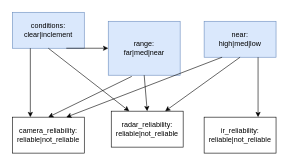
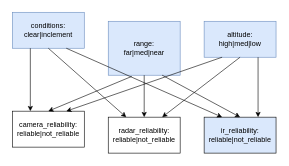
node "near: high|med|low": label "near: high|med|low" -> "altitude: high|med|low"
edge "conditions: clear|inclement" -> "range: far|med|near": now "conditions: clear|inclement" -> "ir_reliability: reliable|not_reliable"
edge "range: far|med|near" -> "ir_reliability: reliable|not_reliable": added
node "radar_reliability: reliable|not_reliable": moved (147, 129) -> (144, 135)
node "camera_reliability: reliable|not_reliable": moved (48, 135) -> (48, 129)
node "ir_reliability: reliable|not_reliable": fillcolor #ffffff -> #dae8fc
